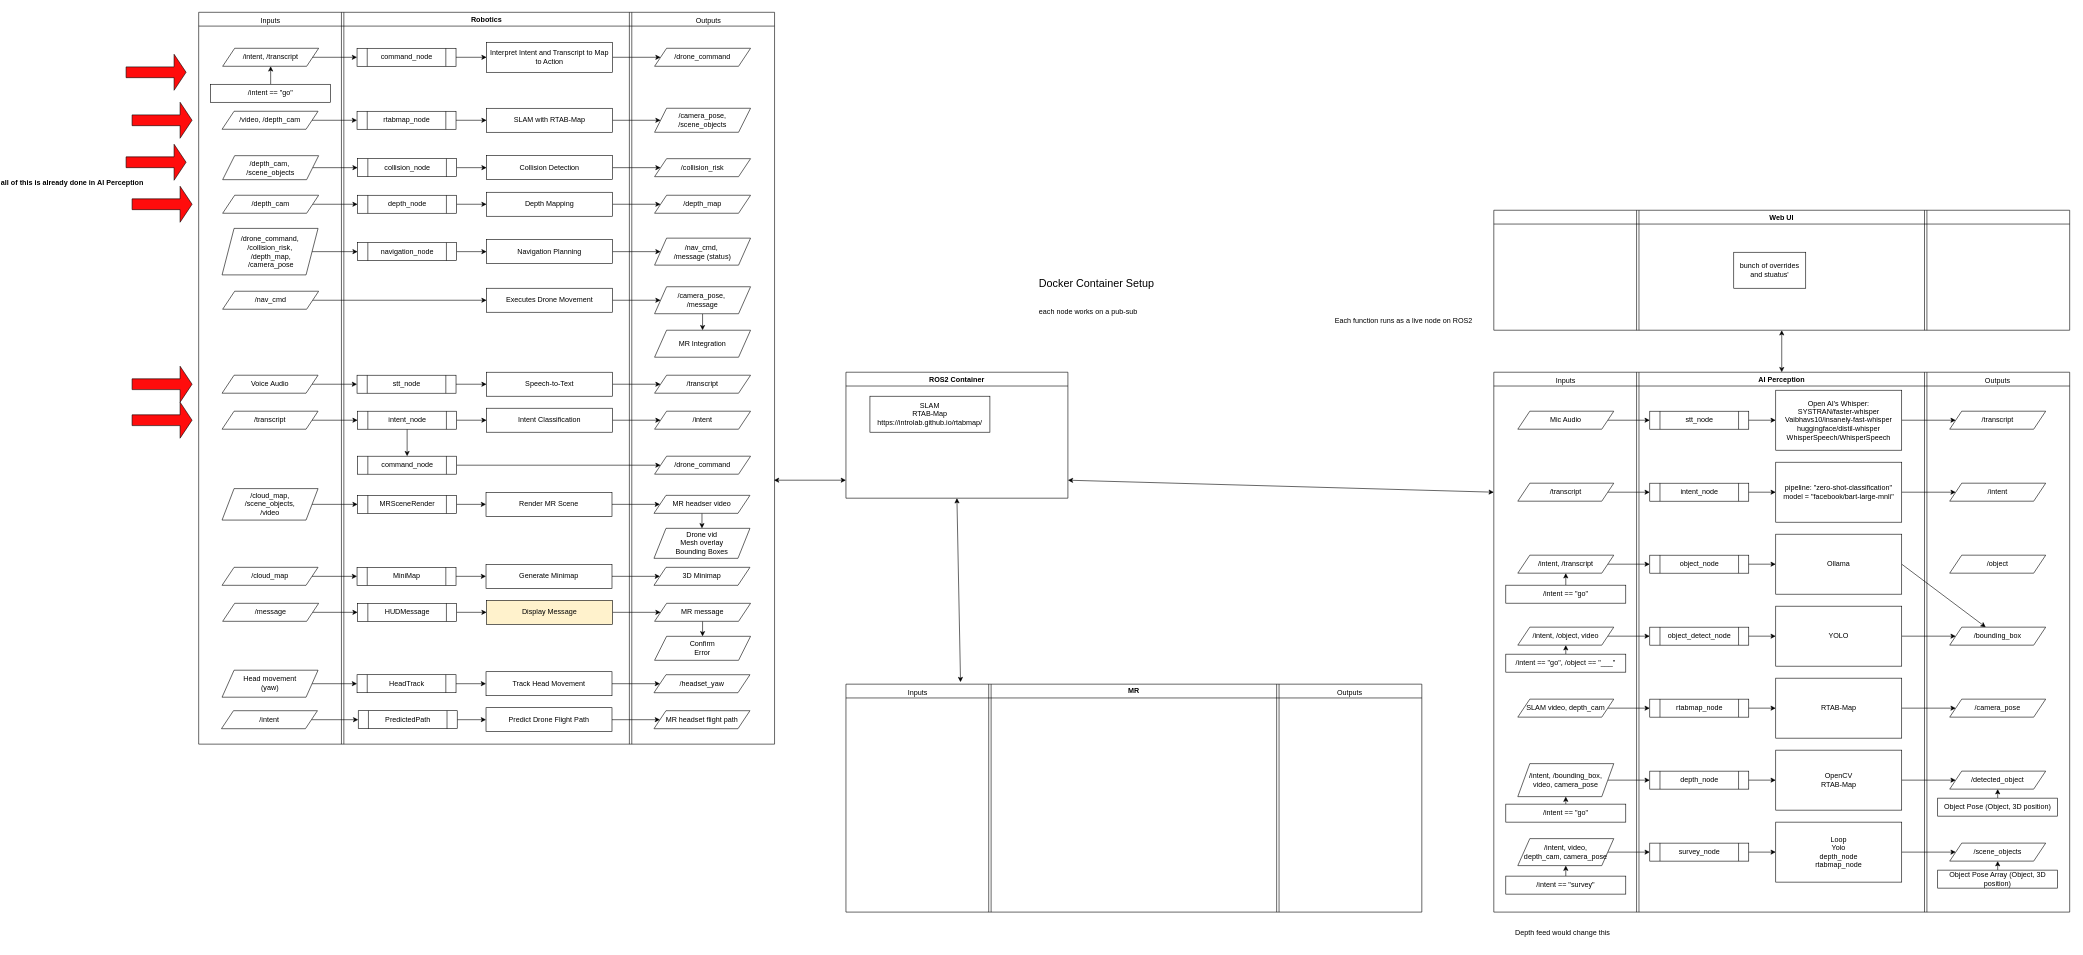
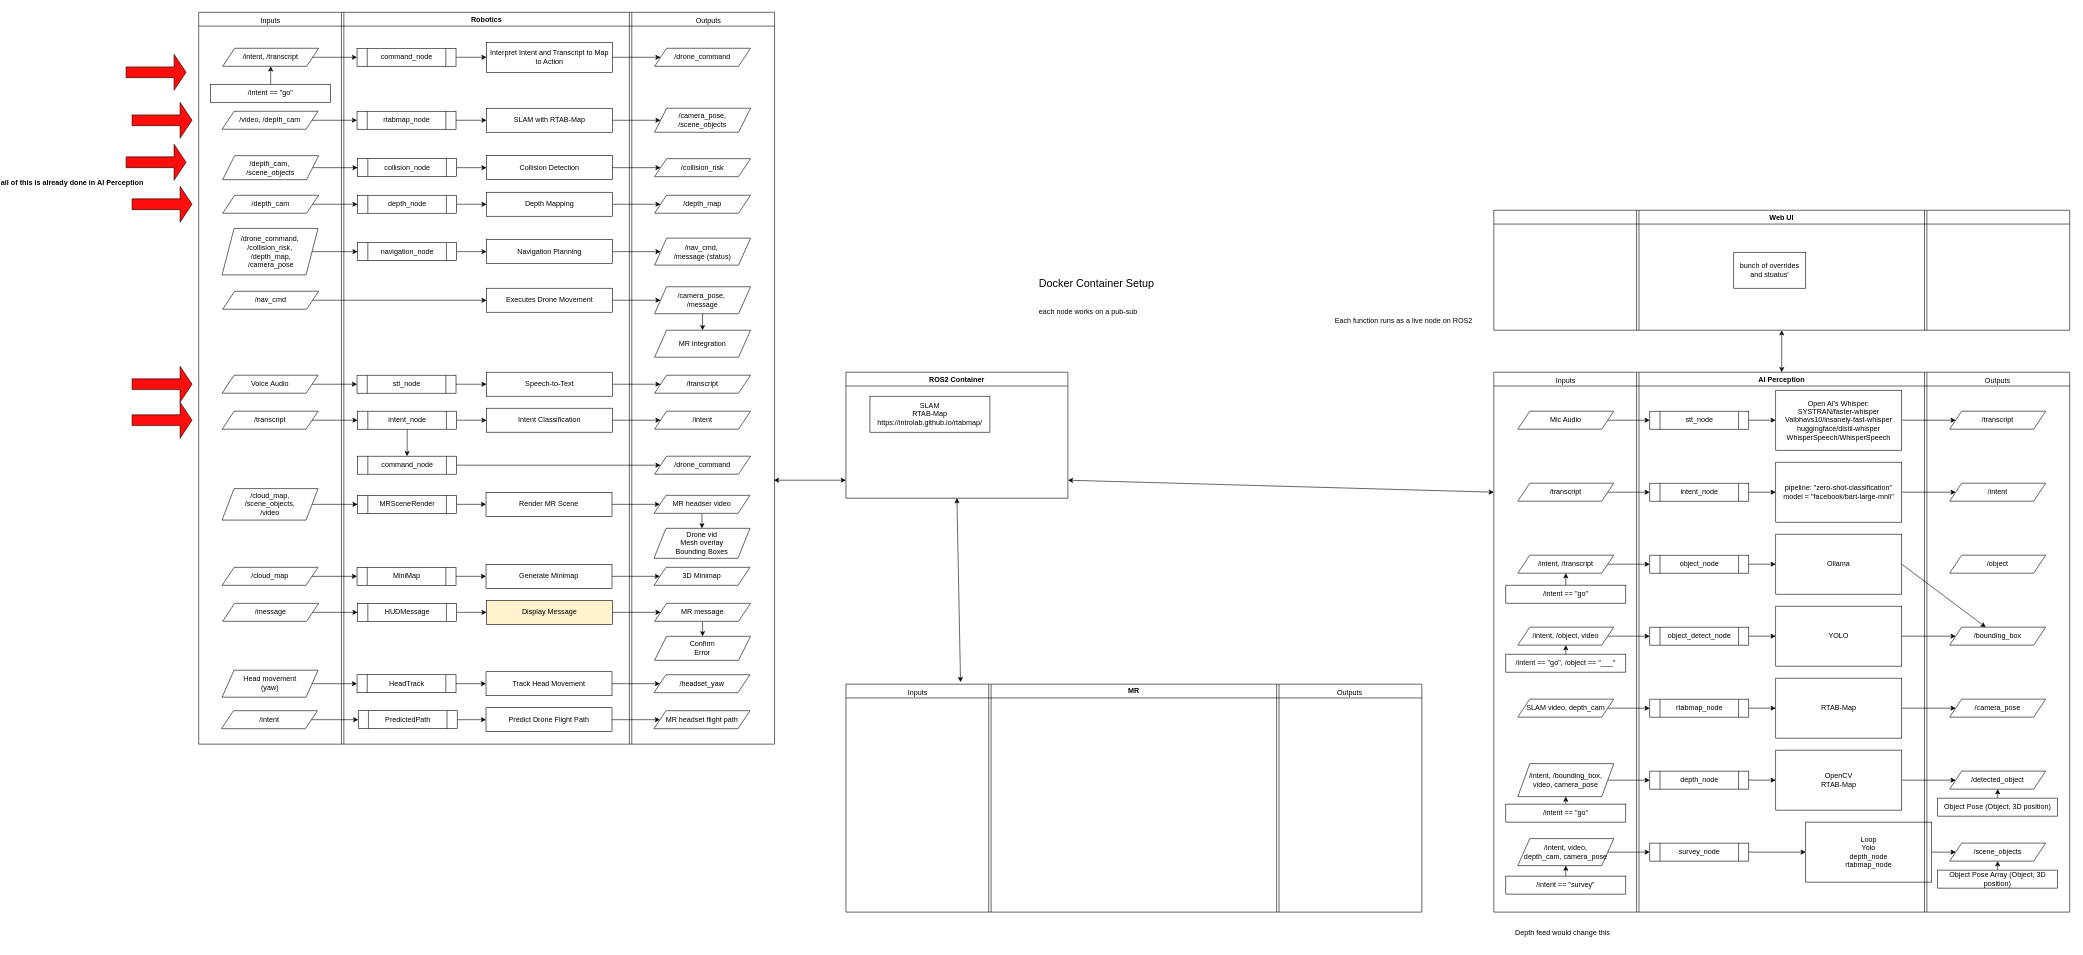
node "Loop Yolo depth_node rtabmap_node": moved (1839, 852) -> (1869, 852)
